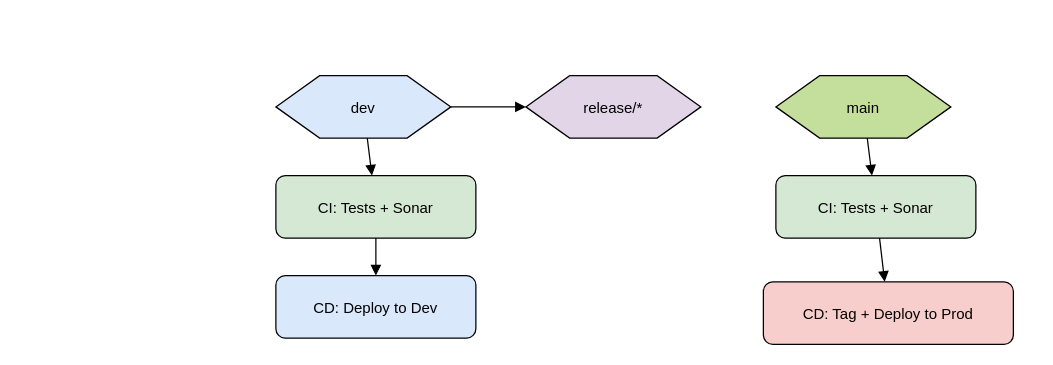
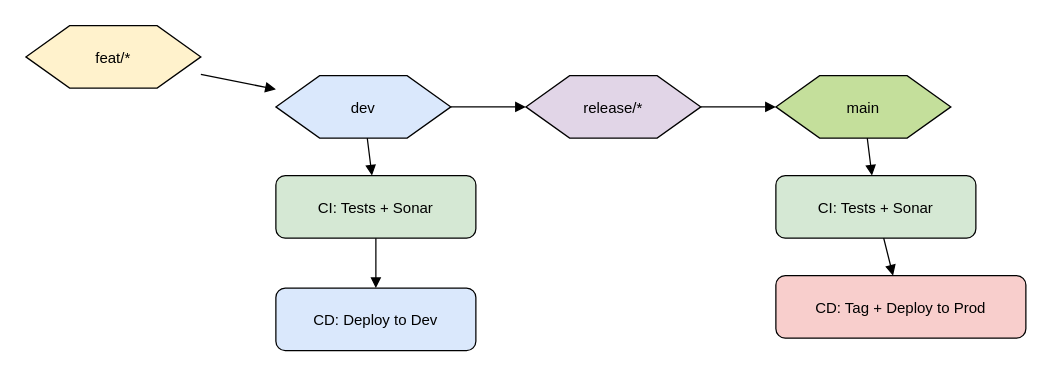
node "feat/*": added
edge "feat/*" -> "dev": added
edge "release/*" -> "main": added
node "CD: Deploy to Dev": moved (376, 307) -> (376, 319)
node "CD: Tag + Deploy to Prod": moved (888, 313) -> (901, 307)
